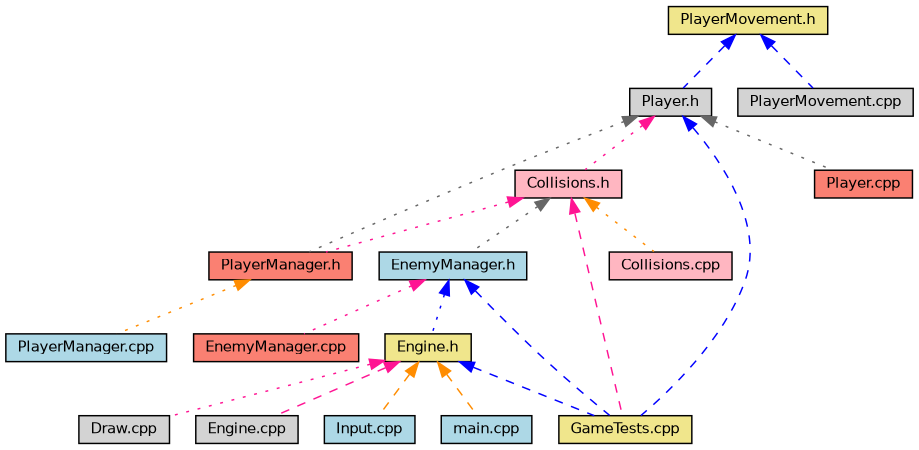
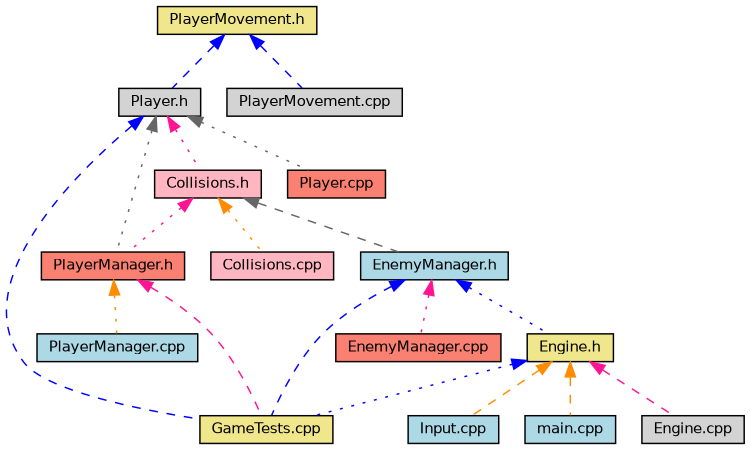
edge "EnemyManager.h" -> "Collisions.h": style dotted -> dashed
edge "GameTests.cpp" -> "Collisions.h": now "GameTests.cpp" -> "PlayerManager.h"
edge "GameTests.cpp" -> "Engine.h": style dashed -> dotted
node "Draw.cpp": removed
